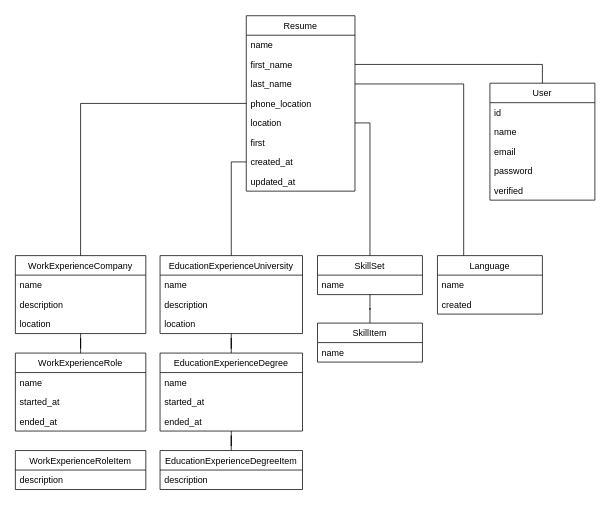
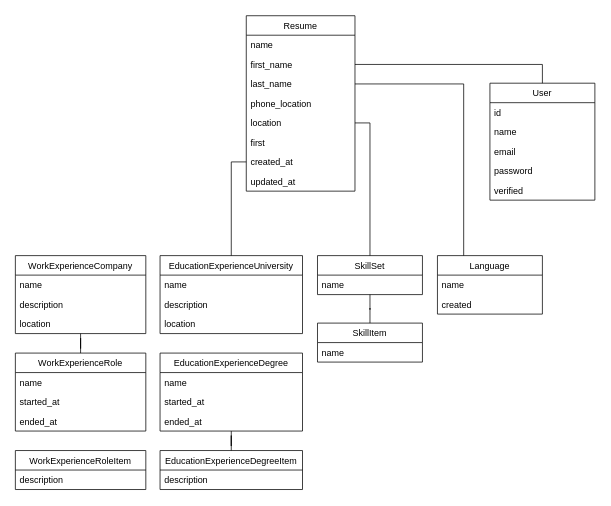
edge "Resume" -- "WorkExperienceCompany": removed
edge "EducationExperienceUniversity" -- "EducationExperienceDegree": removed
